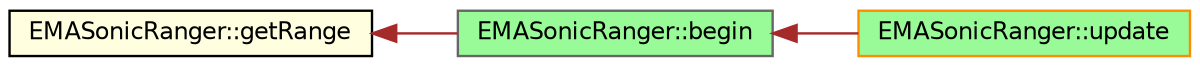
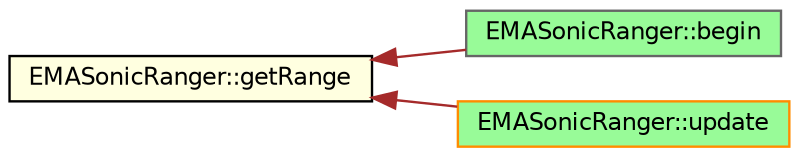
edge "EMASonicRanger::update" -> "EMASonicRanger::begin": now "EMASonicRanger::update" -> "EMASonicRanger::getRange"
